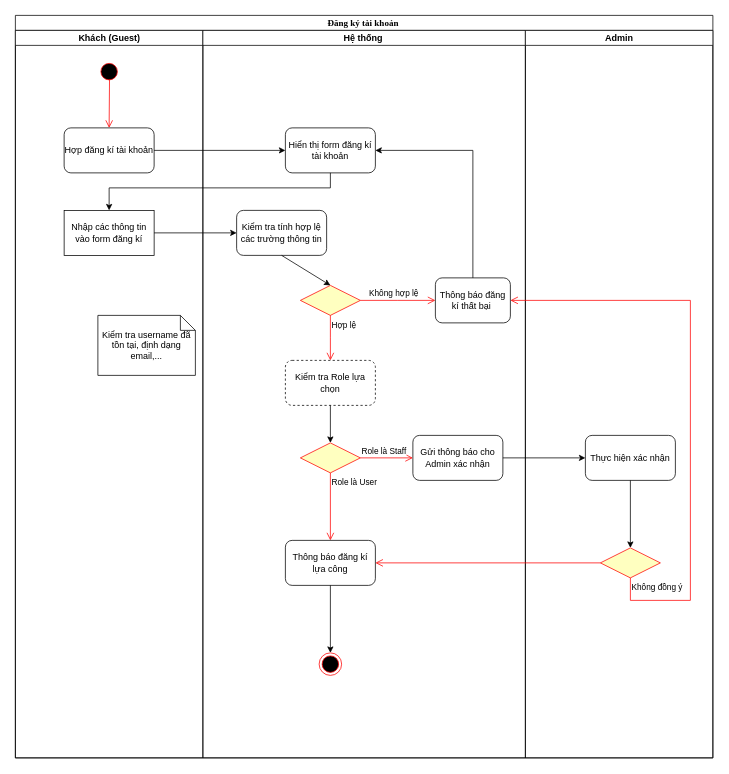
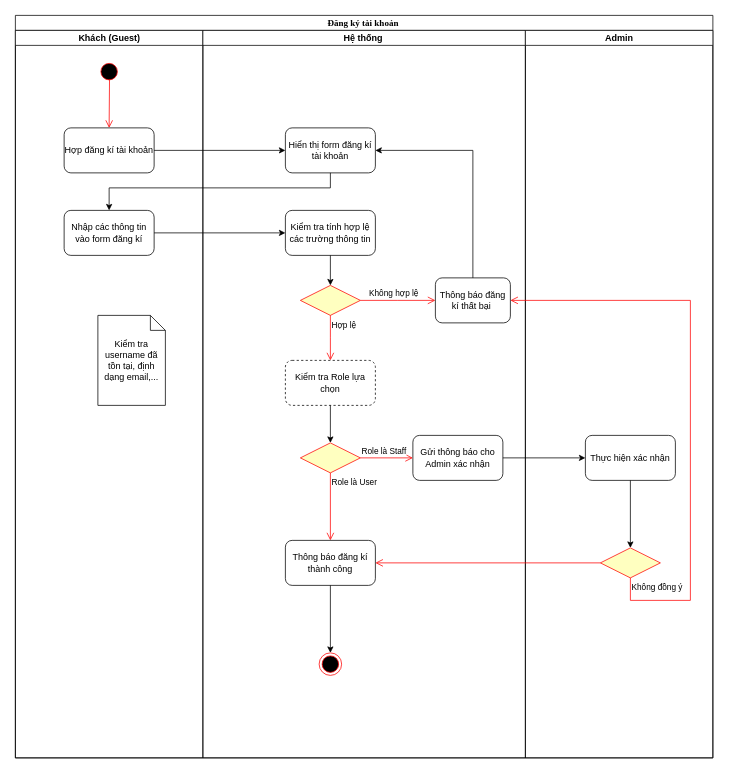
node "Nhập các thông tin vào form đăng kí": shape rectangle -> rounded rectangle
node "Kiểm tra tính hợp lệ các trường thông tin": moved (282, 233) -> (330, 233)
node "Kiểm tra username đã tồn tại, định dạng email,...": size 98x60 -> 68x90
node "Thông báo đăng kí lựa công": label "Thông báo đăng kí lựa công" -> "Thông báo đăng kí thành công"
